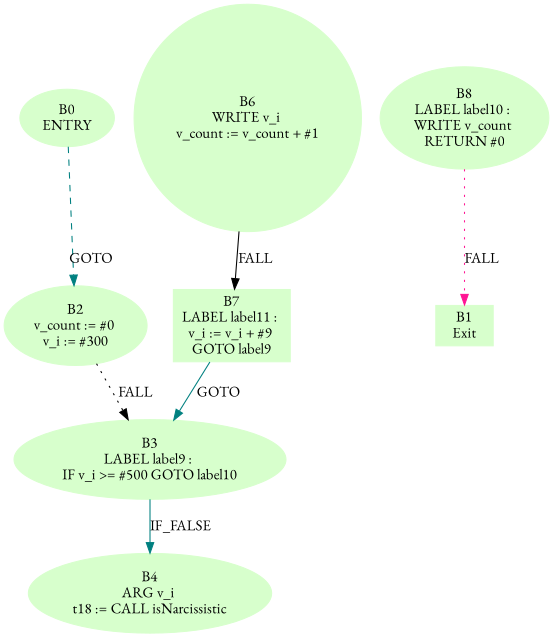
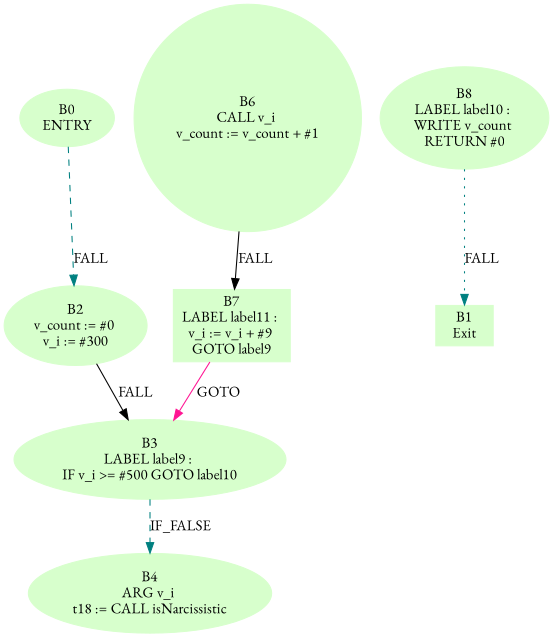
node "B6 WRITE v_i v_count := v_count + #1": label "B6 WRITE v_i v_count := v_count + #1" -> "B6 CALL v_i v_count := v_count + #1"
edge "B8 LABEL label10 : WRITE v_count RETURN #0" -> "B1 Exit": color deeppink -> teal
edge "B0 ENTRY" -> "B2 v_count := #0 v_i := #300": label "GOTO" -> "FALL"
edge "B7 LABEL label11 : v_i := v_i + #9 GOTO label9" -> "B3 LABEL label9 : IF v_i >= #500 GOTO label10": color teal -> deeppink
edge "B2 v_count := #0 v_i := #300" -> "B3 LABEL label9 : IF v_i >= #500 GOTO label10": style dotted -> solid
edge "B3 LABEL label9 : IF v_i >= #500 GOTO label10" -> "B4 ARG v_i t18 := CALL isNarcissistic": style solid -> dashed
